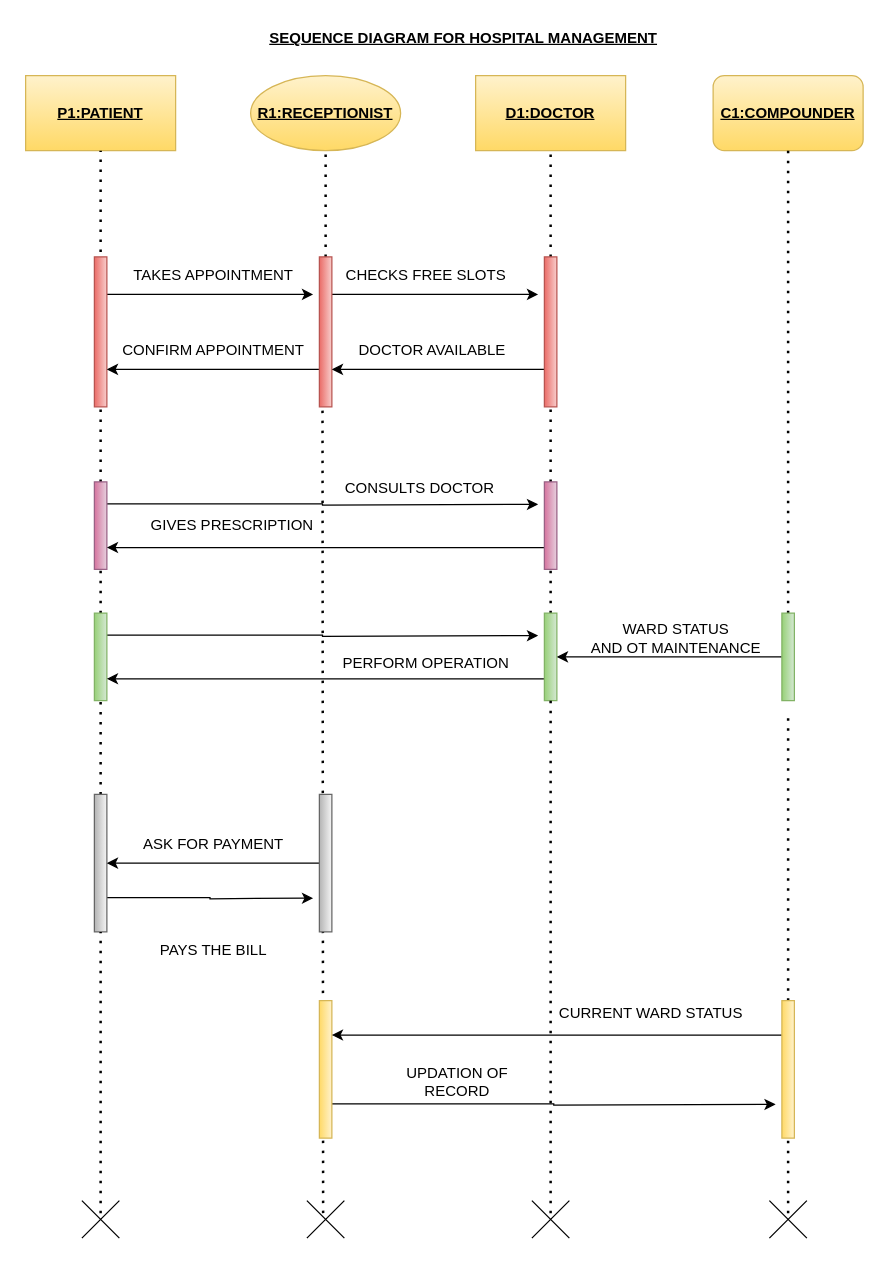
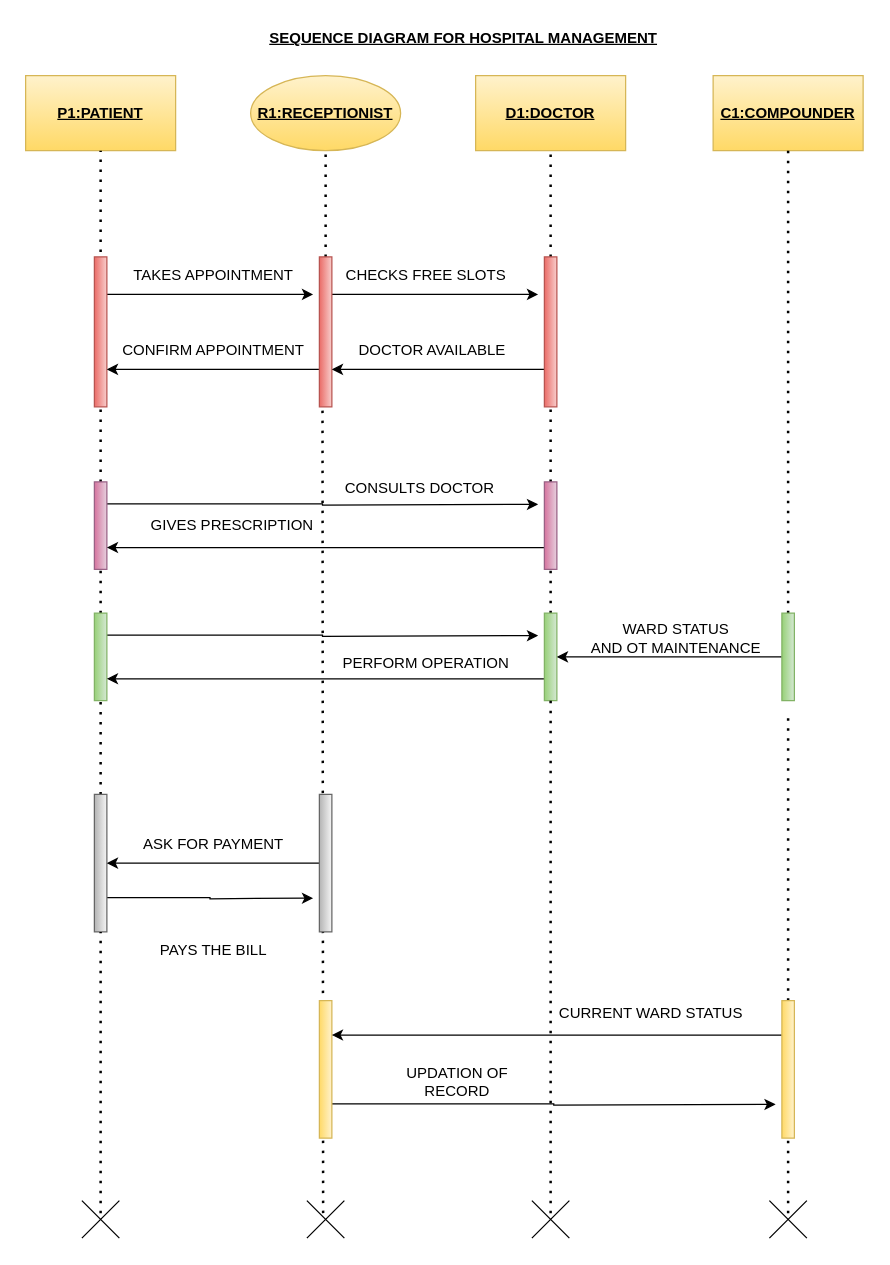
node "C1:COMPOUNDER": shape rounded rectangle -> rectangle
